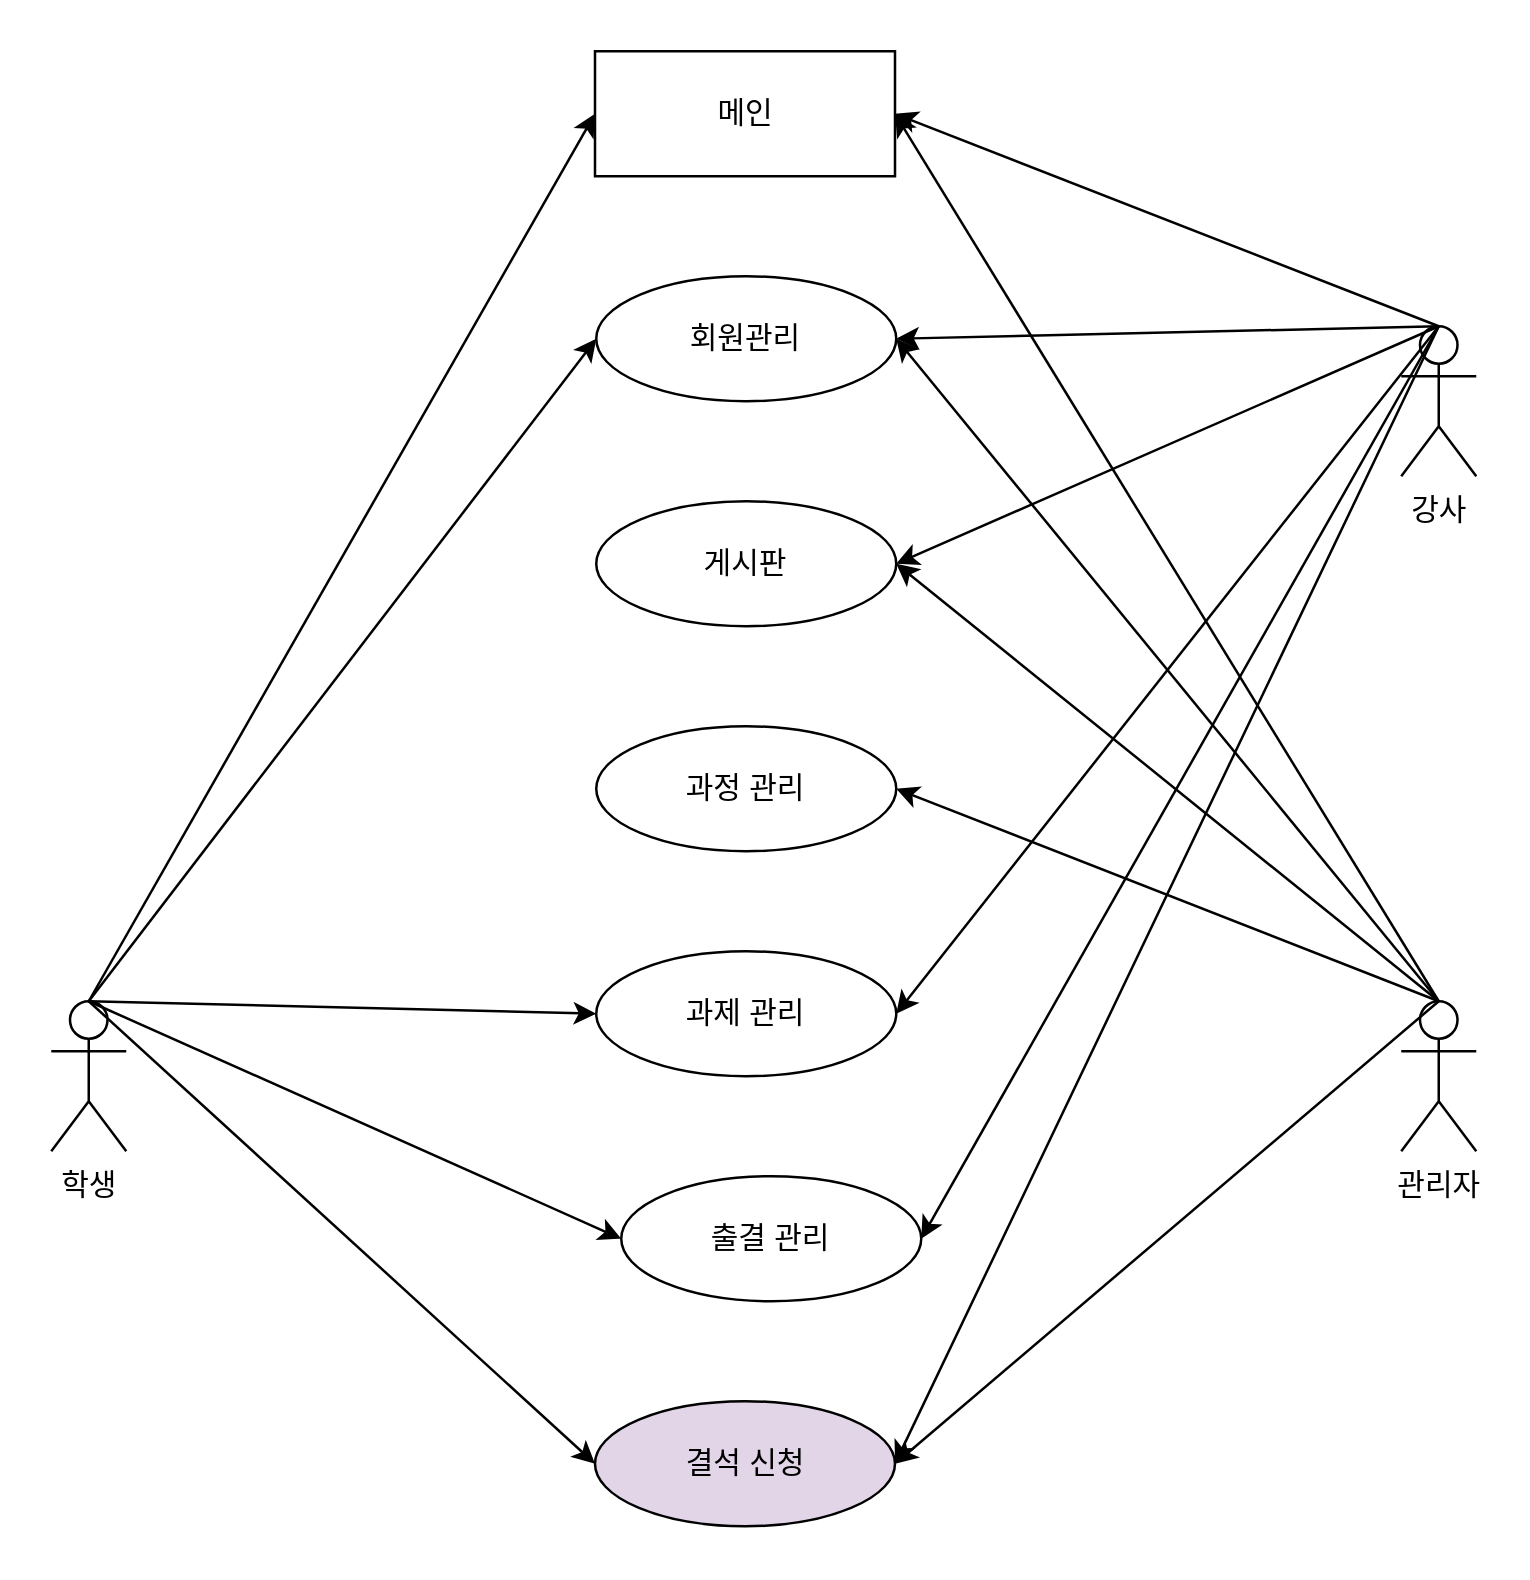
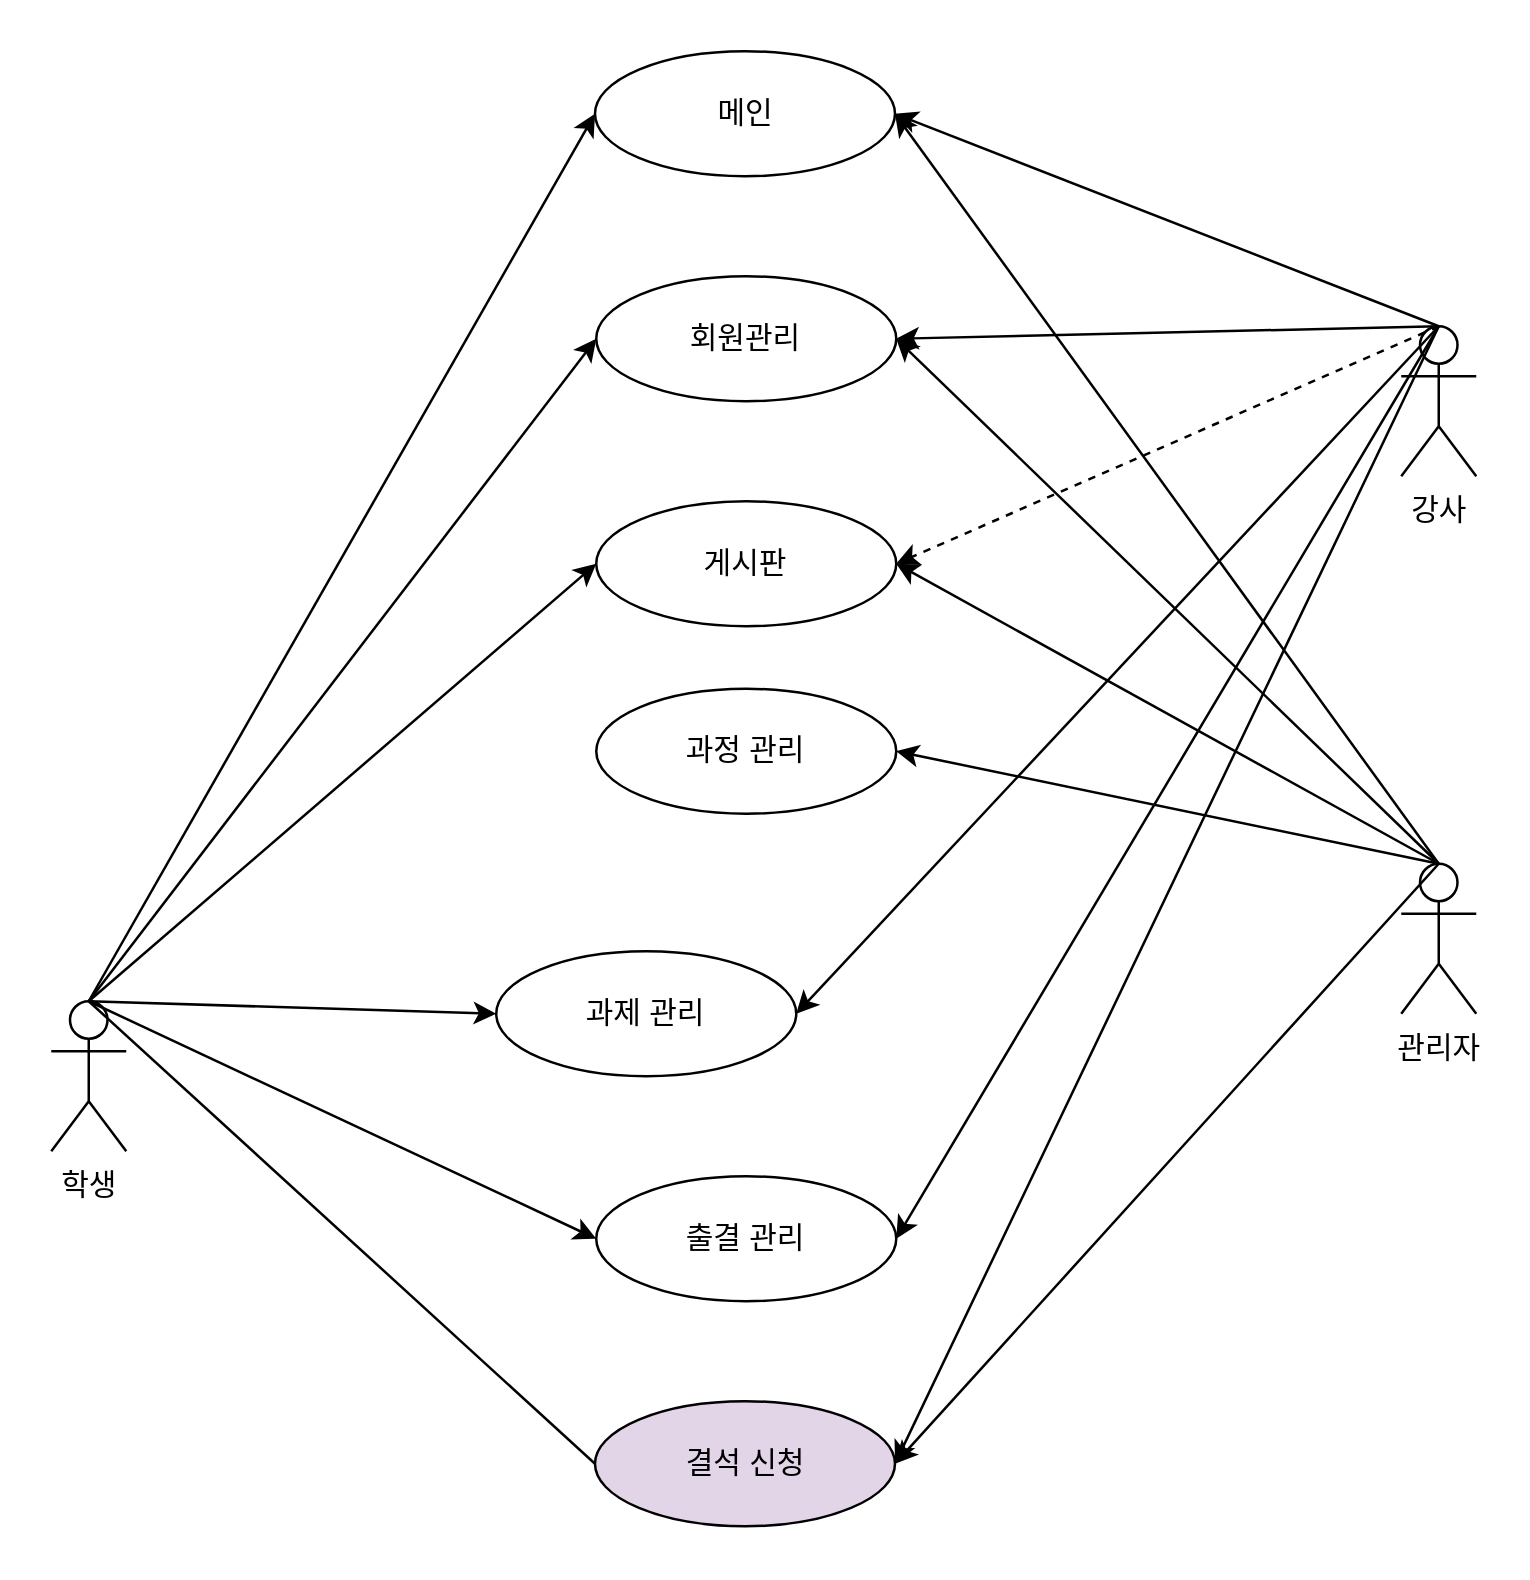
node "메인": shape rectangle -> ellipse
edge "강사" -> "게시판": style solid -> dashed
edge "학생" -> "게시판": added
node "과정 관리": moved (746, 789) -> (746, 751)
node "과제 관리": moved (746, 1014) -> (646, 1014)
node "관리자": moved (1439, 1076) -> (1439, 939)
node "출결 관리": moved (771, 1239) -> (746, 1239)
edge "학생" -> "결석 신청": arrowhead classic -> none
